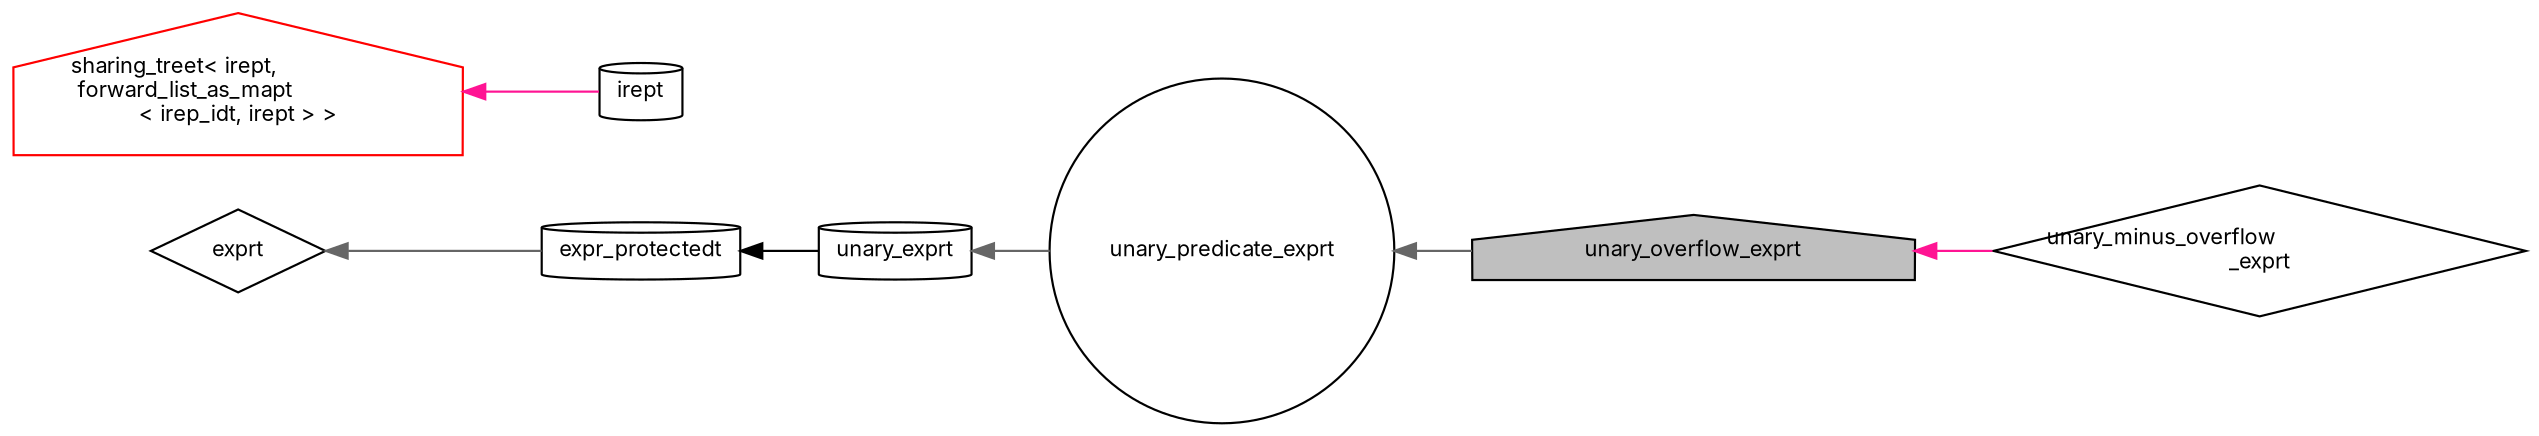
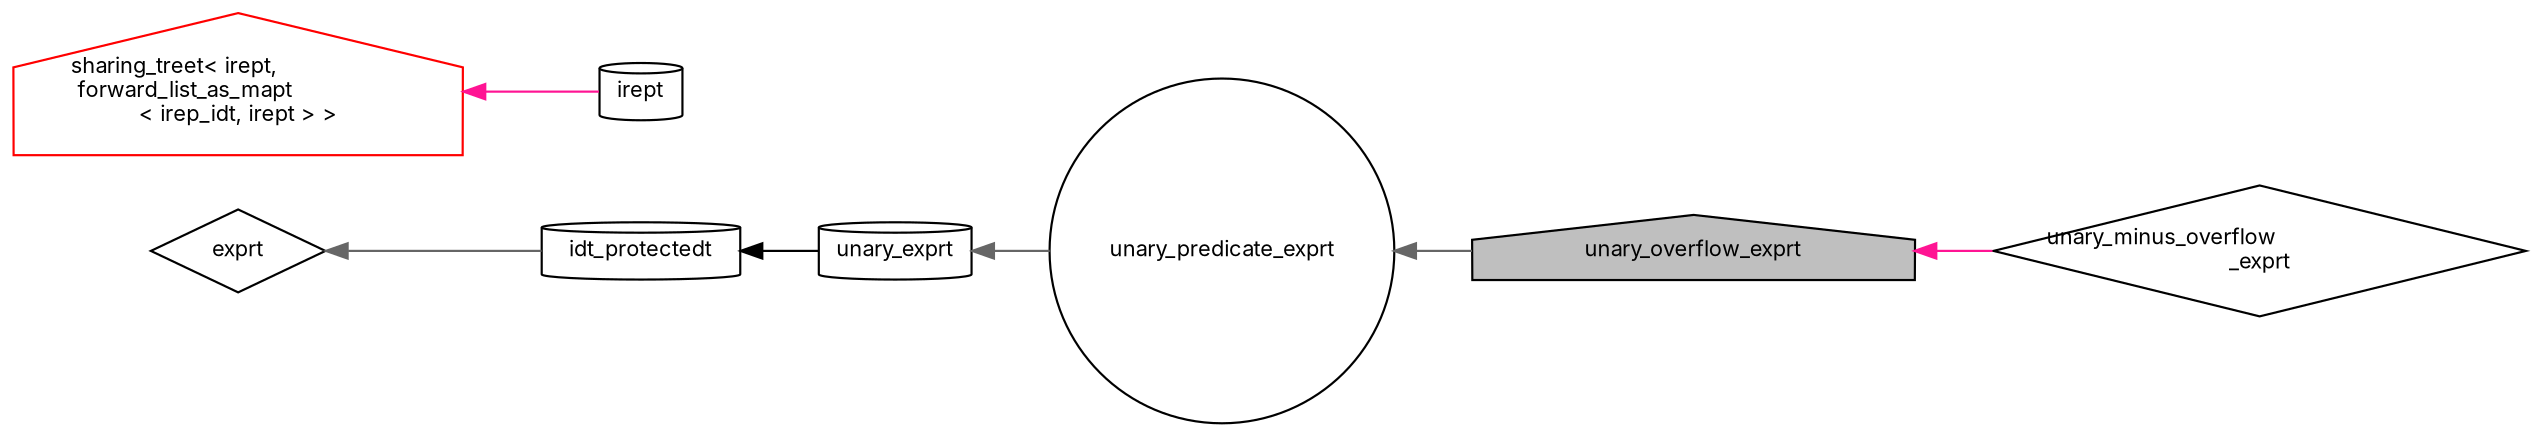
node "expr_protectedt": label "expr_protectedt" -> "idt_protectedt"
